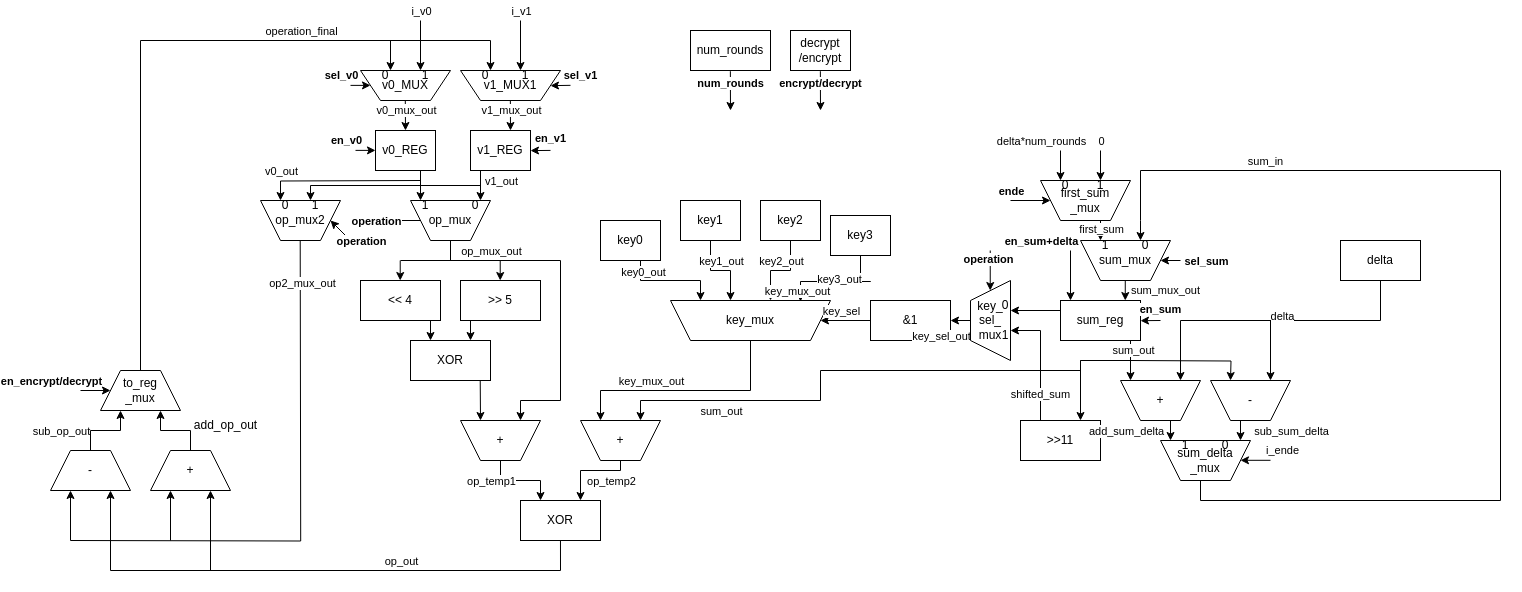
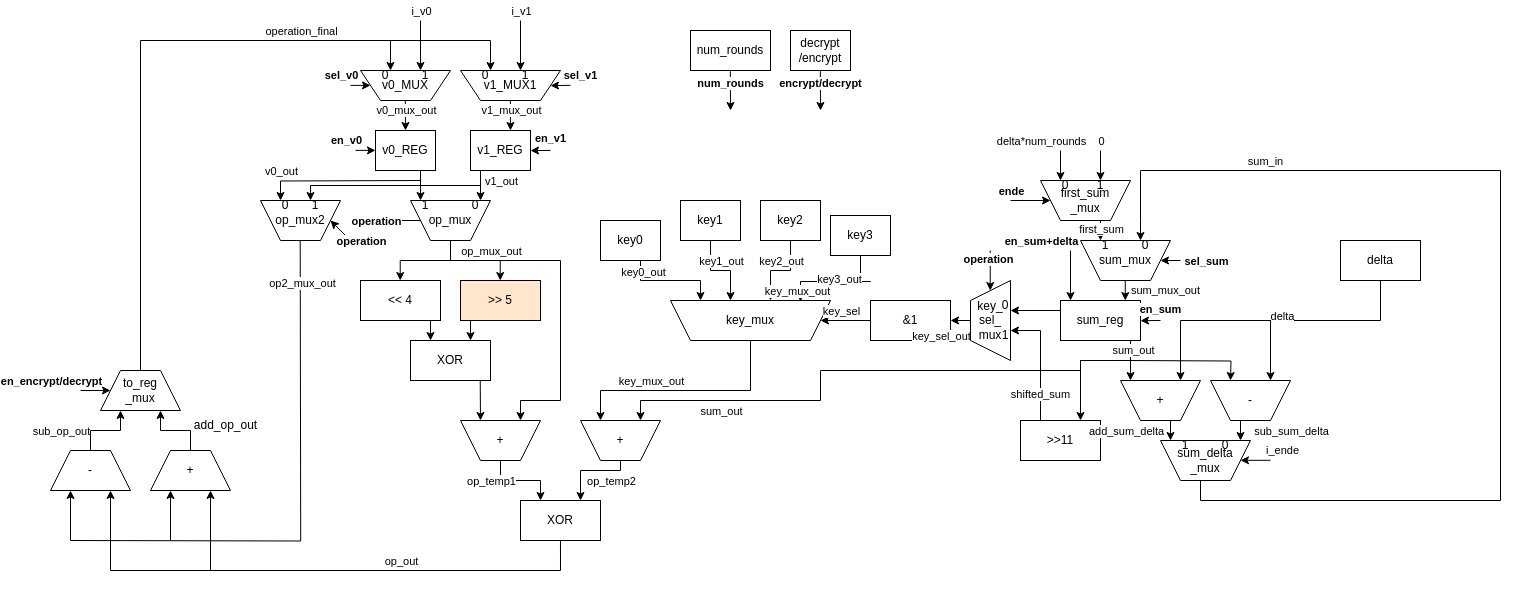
node ">> 5": fillcolor #ffffff -> #ffe6cc
